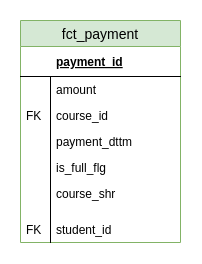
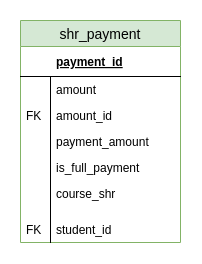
node "fct_payment": label "fct_payment" -> "shr_payment"
node "course_id": label "course_id" -> "amount_id"
node "payment_dttm": label "payment_dttm" -> "payment_amount"
node "is_full_flg": label "is_full_flg" -> "is_full_payment"
